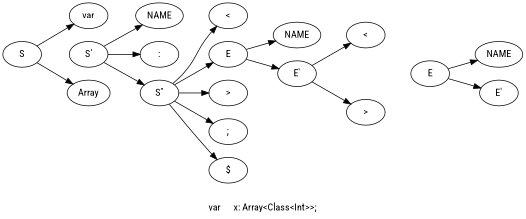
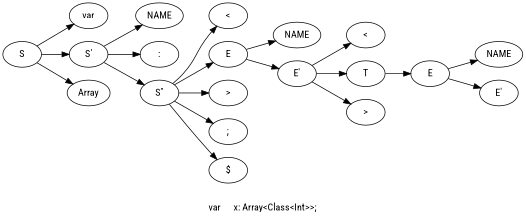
edge "S" -> "S'": added
node "T": added
